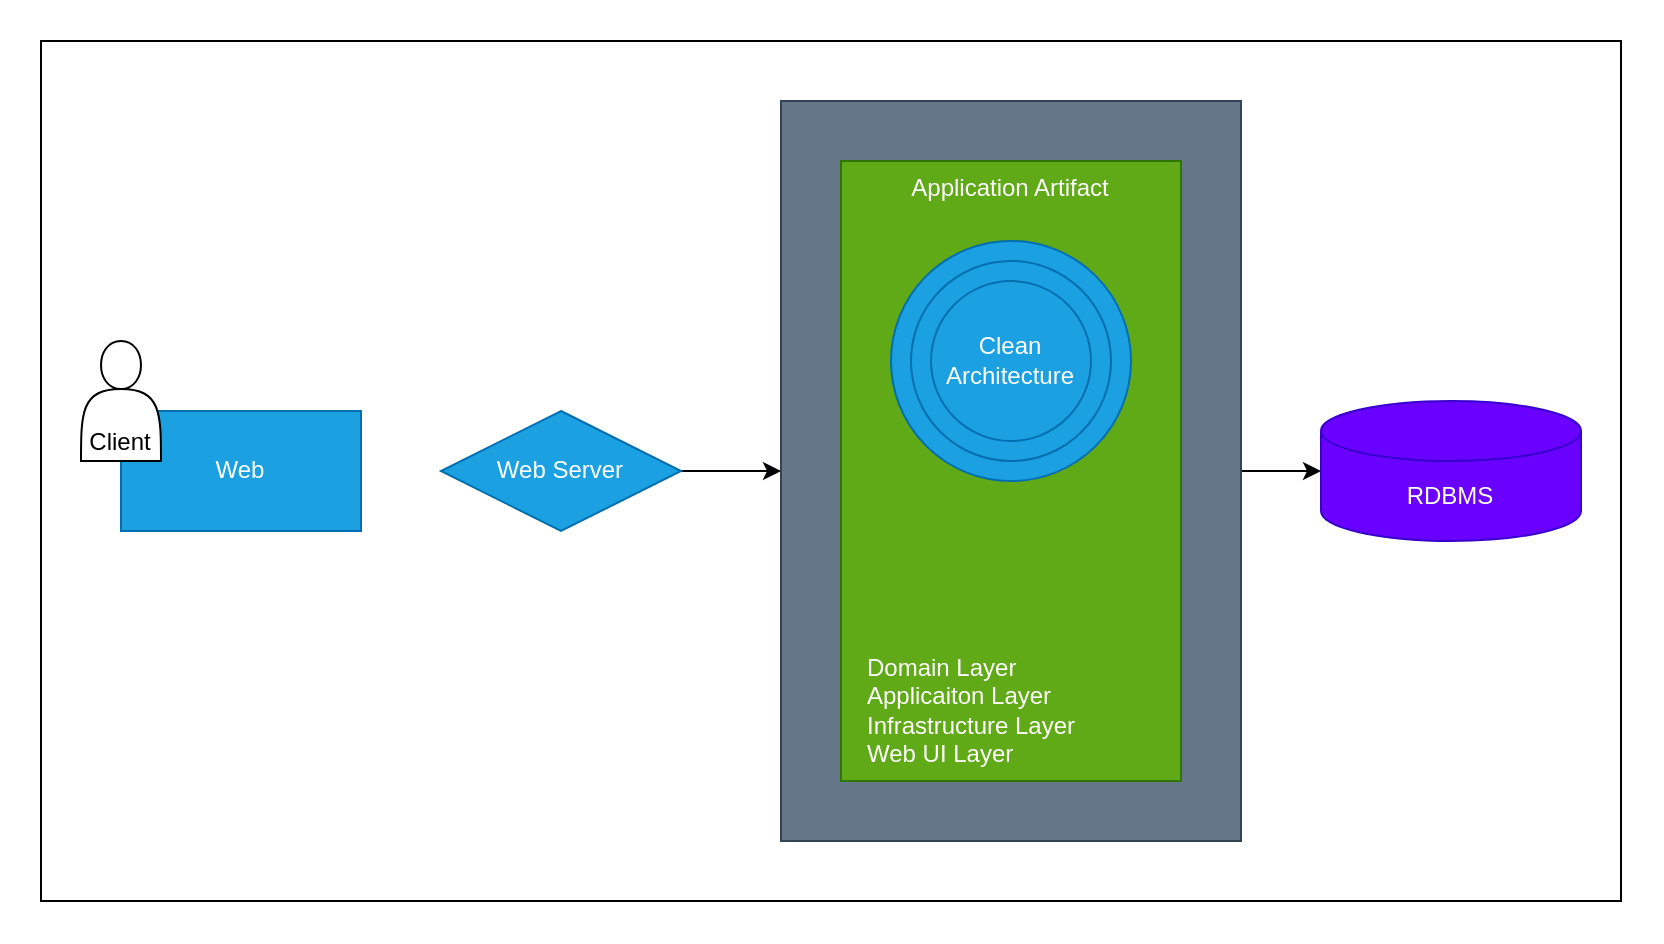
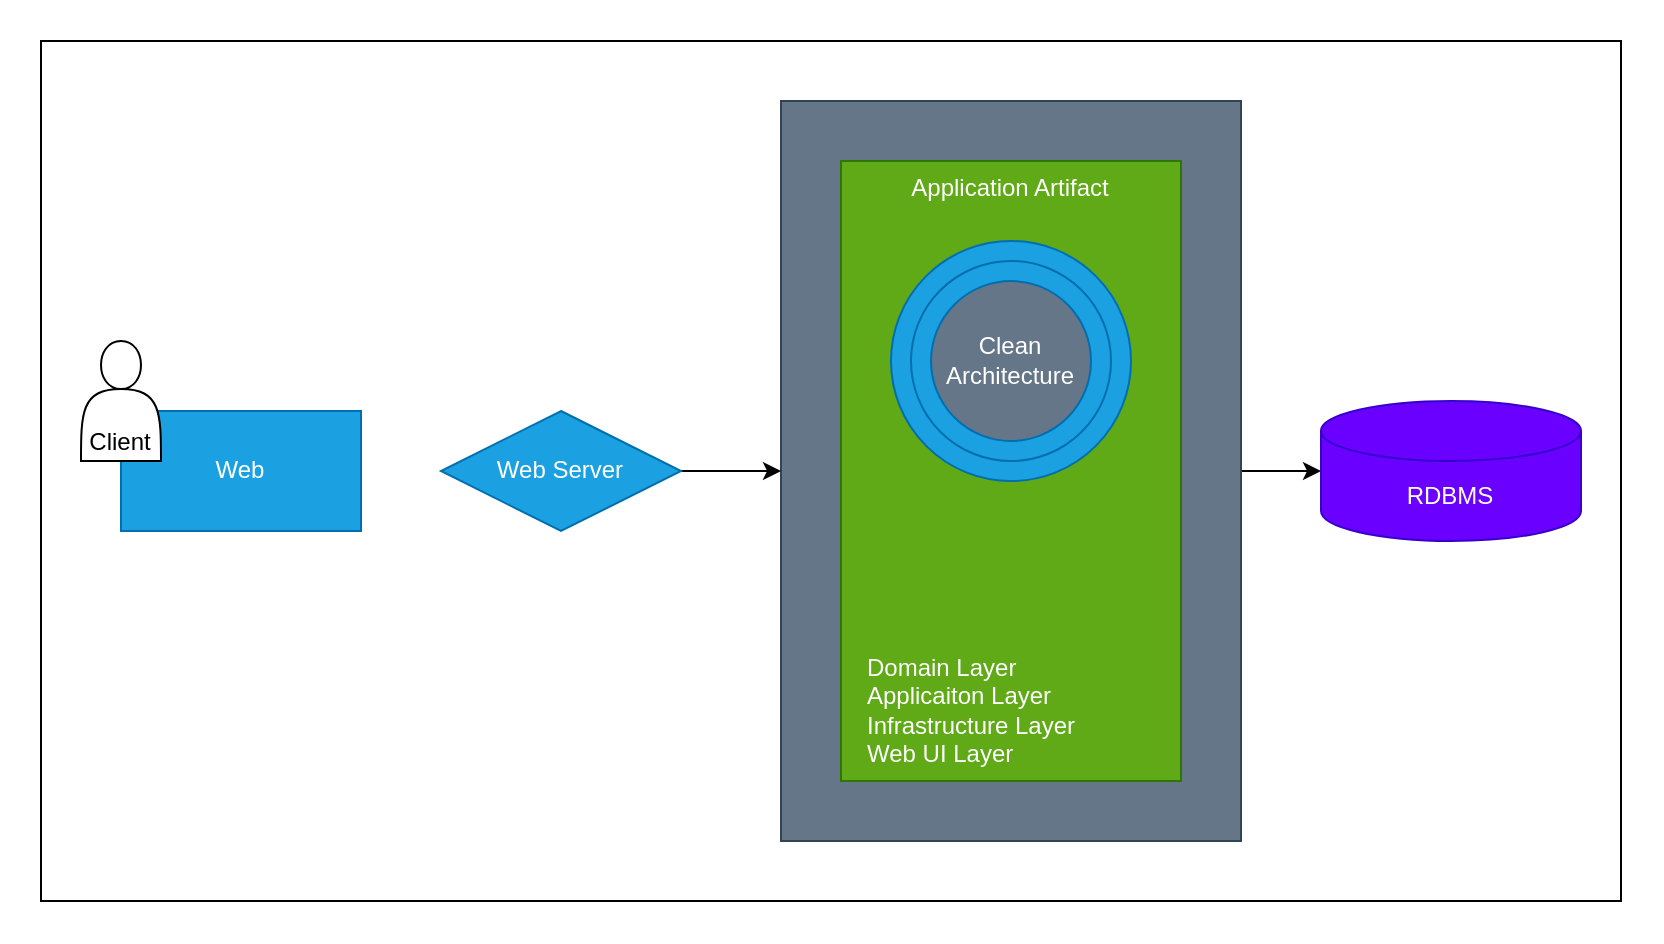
node "Clean Architecture": fillcolor #1ba1e2 -> #647687
